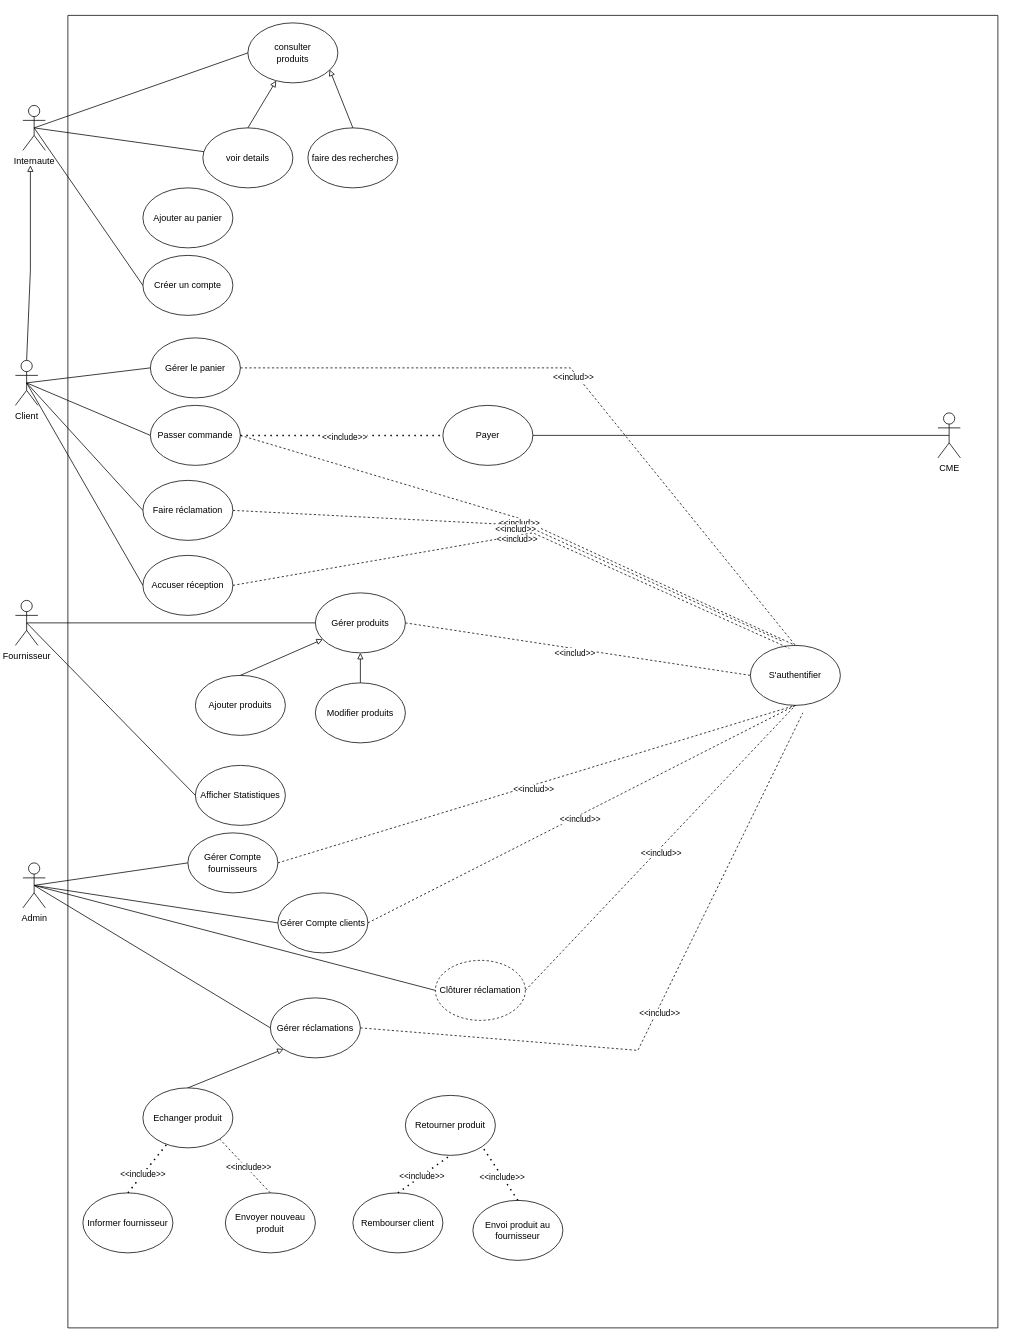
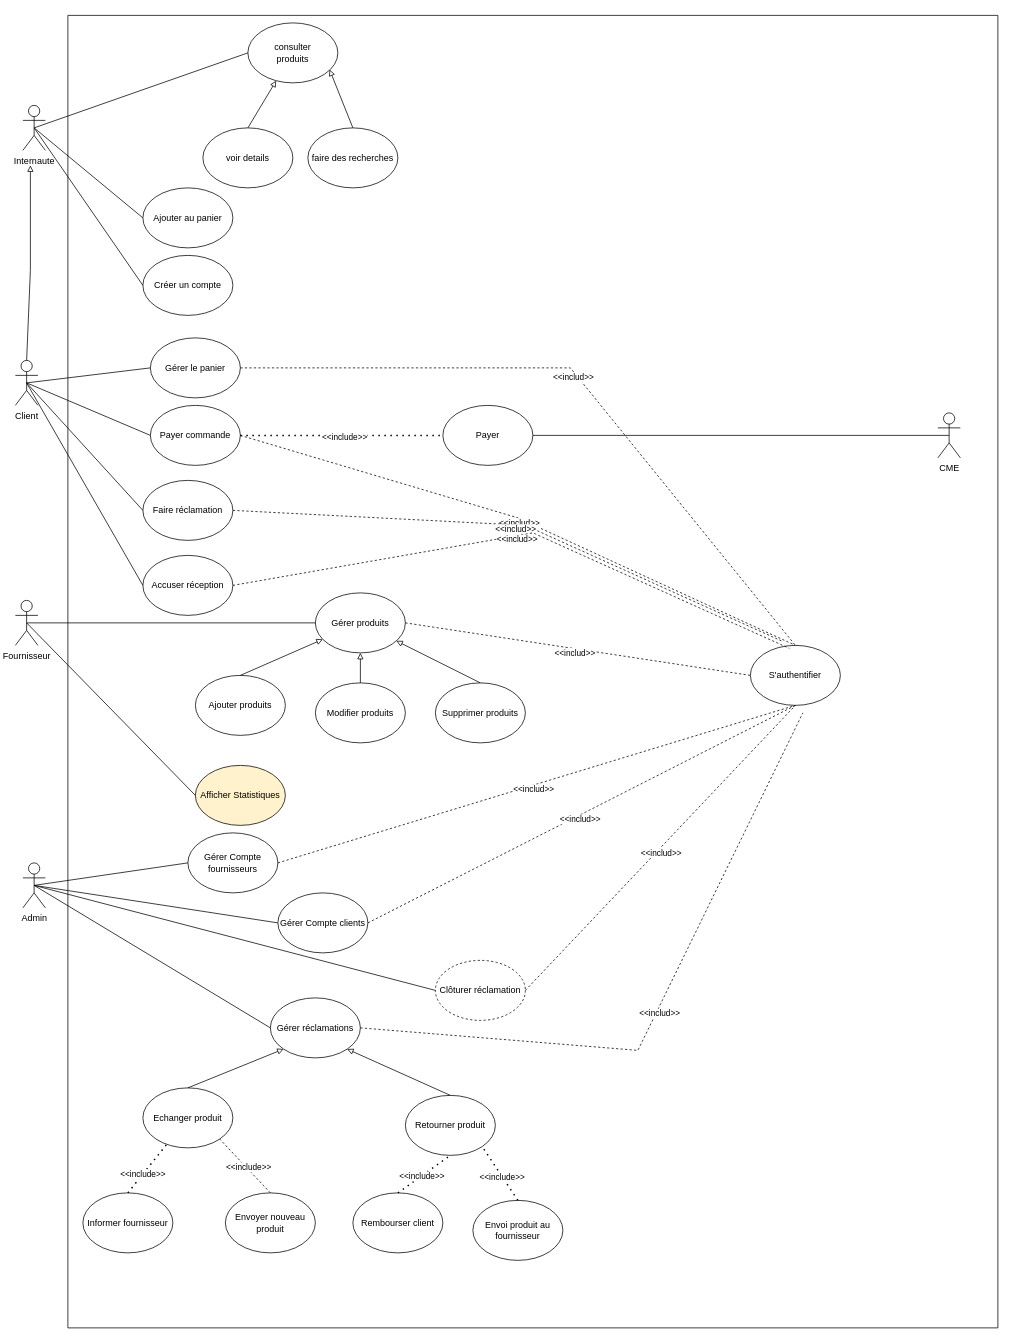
edge "Internaute" -- "voir details": now "Internaute" -- "Ajouter au panier"
node "Passer commande": label "Passer commande" -> "Payer commande"
edge "Supprimer produits" -> "Gérer produits": added
node "Supprimer produits": added
node "Afficher Statistiques": fillcolor #ffffff -> #fff2cc
edge "Retourner produit" -> "Gérer réclamations": added
